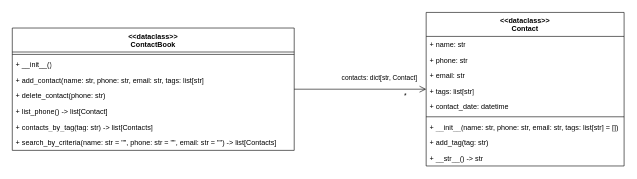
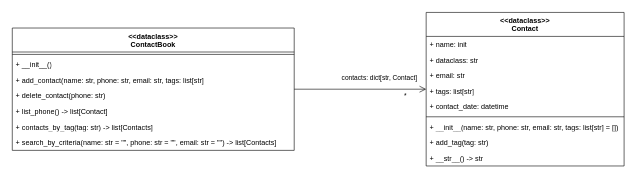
node "+ name: str": label "+ name: str" -> "+ name: init"
node "+ phone: str": label "+ phone: str" -> "+ dataclass: str"
